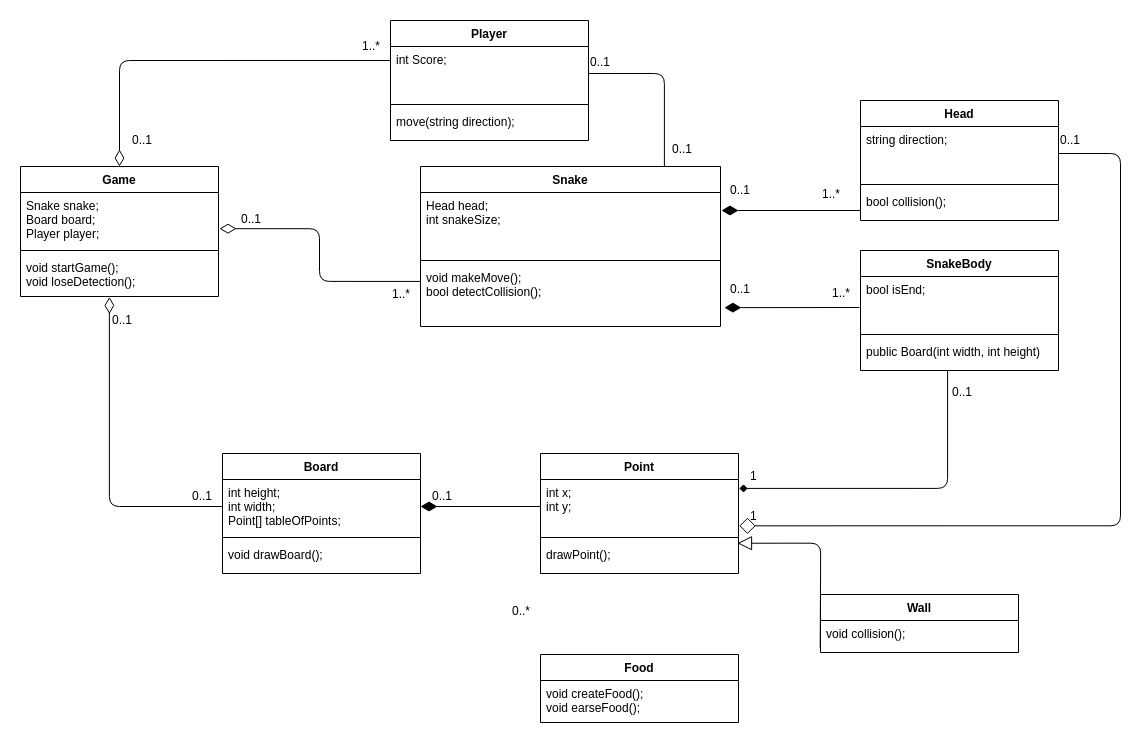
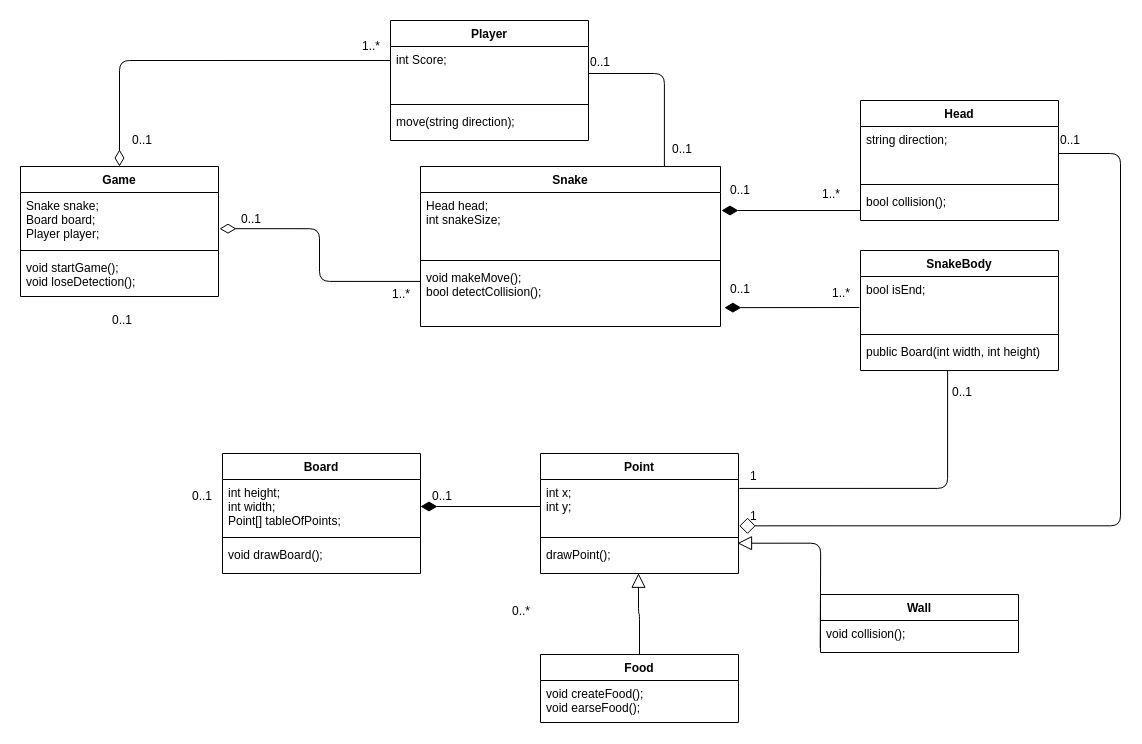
edge "int height; int width; Point[] tableOfPoints;" -> "void startGame(); void loseDetection();": removed
edge "public Board(int width, int height)" -> "int x; int y;": arrowhead diamond -> none
edge "Food" -> "drawPoint();": added
